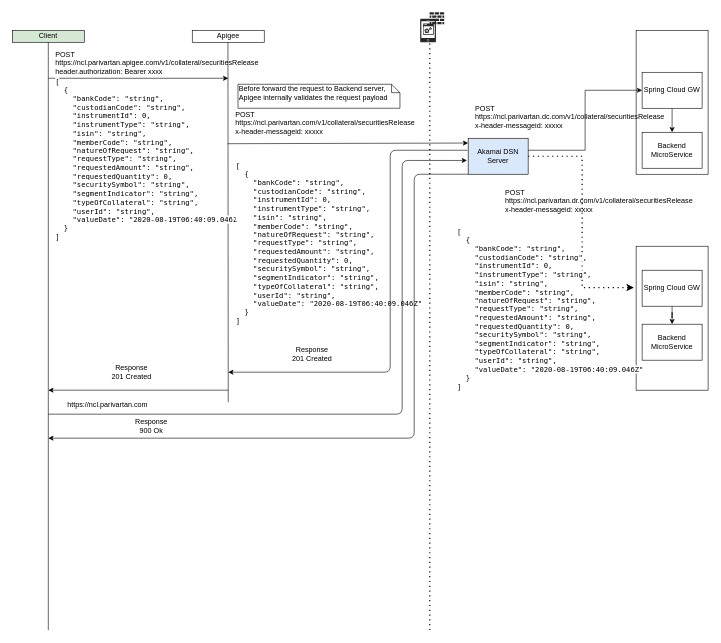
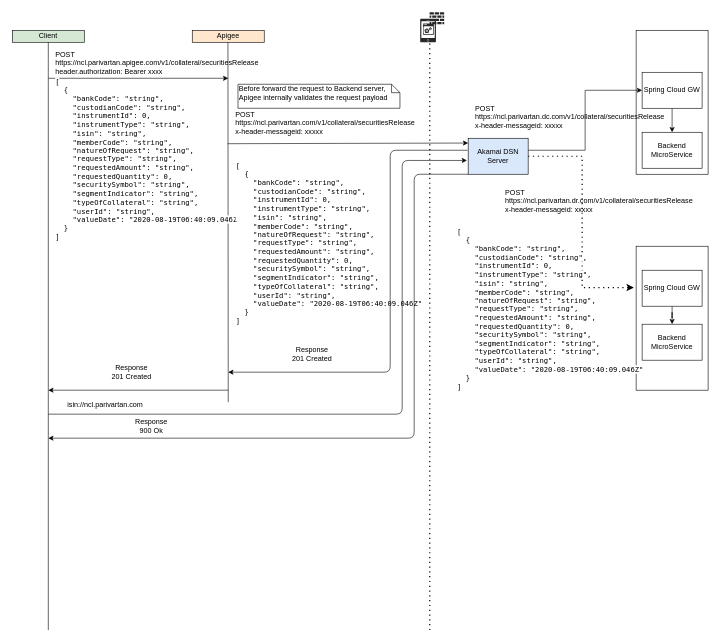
node "Apigee": fillcolor #ffffff -> #ffe6cc
node "https://ncl.parivartan.com": label "https://ncl.parivartan.com" -> "isin://ncl.parivartan.com"
